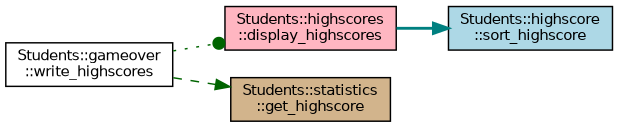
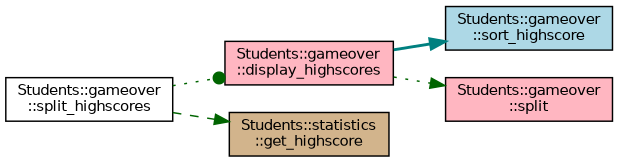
node "Students::highscores ::display_highscores": label "Students::highscores ::display_highscores" -> "Students::gameover ::display_highscores"
node "Students::highscore ::sort_highscore": label "Students::highscore ::sort_highscore" -> "Students::gameover ::sort_highscore"
node "Students::gameover ::write_highscores": label "Students::gameover ::write_highscores" -> "Students::gameover ::split_highscores"
node "Students::gameover ::split": added
